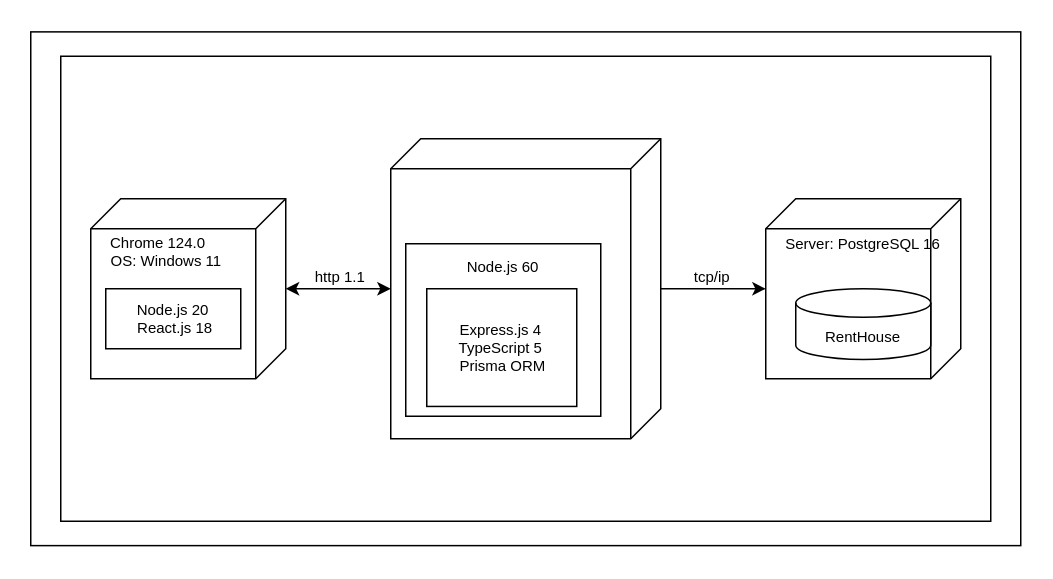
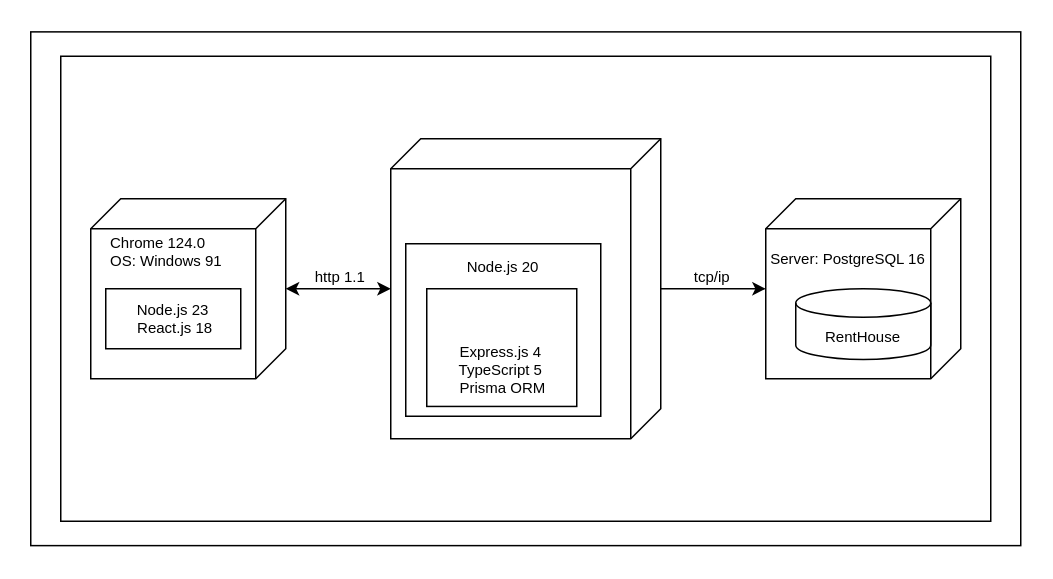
node "Server: PostgreSQL 16": moved (863, 244) -> (848, 259)
node "Chrome 124.0 OS: Windows 11": label "Chrome 124.0 OS: Windows 11" -> "Chrome 124.0 OS: Windows 91"
node "Node.js 60": label "Node.js 60" -> "Node.js 20"
node "Node.js 20 React.js 18": label "Node.js 20 React.js 18" -> "Node.js 23 React.js 18"
node "Express.js 4 TypeScript 5 Prisma ORM": moved (501, 348) -> (501, 370)
